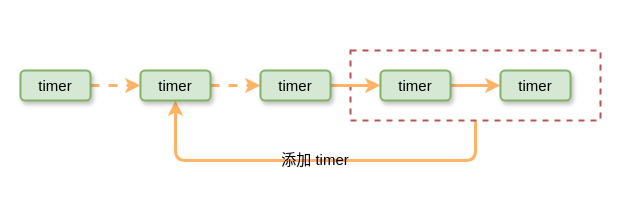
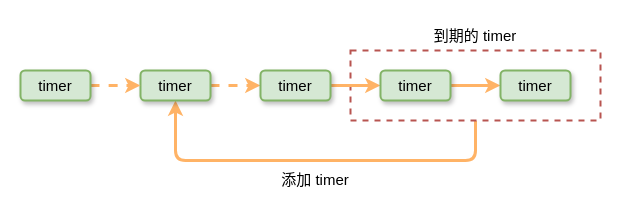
node "到期的 timer": added
node "添加 timer": moved (316, 160) -> (316, 180)
